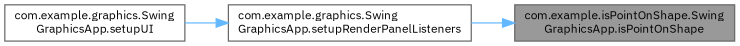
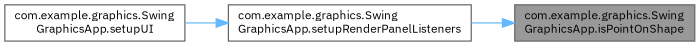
node "com.example.isPointOnShape.Swing GraphicsApp.isPointOnShape": label "com.example.isPointOnShape.Swing GraphicsApp.isPointOnShape" -> "com.example.graphics.Swing GraphicsApp.isPointOnShape"
